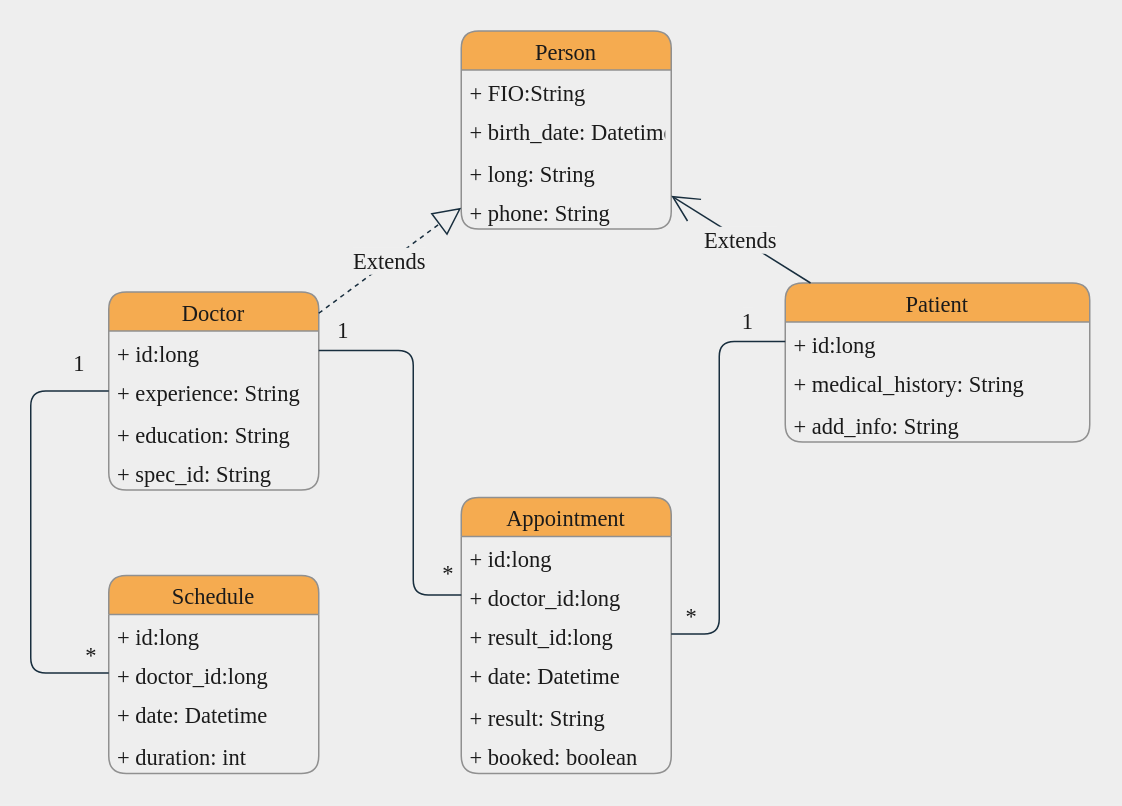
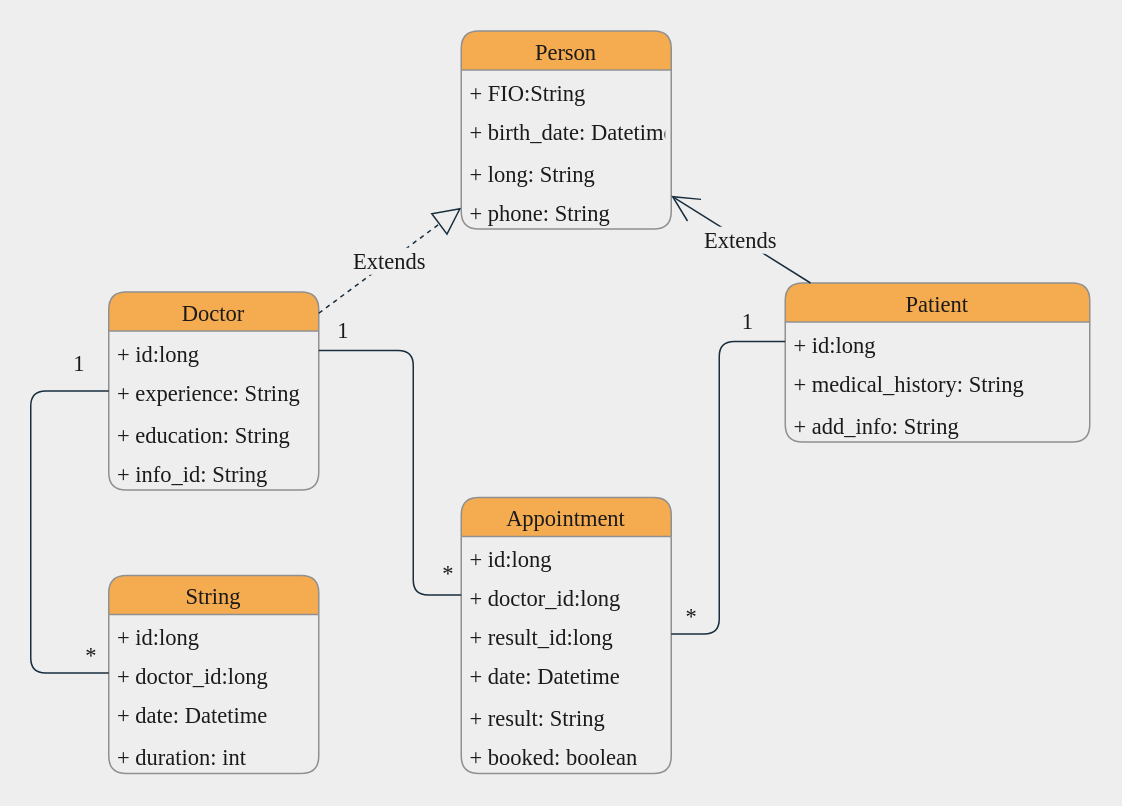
node "+ spec_id: String": label "+ spec_id: String" -> "+ info_id: String"
node "Schedule": label "Schedule" -> "String"
